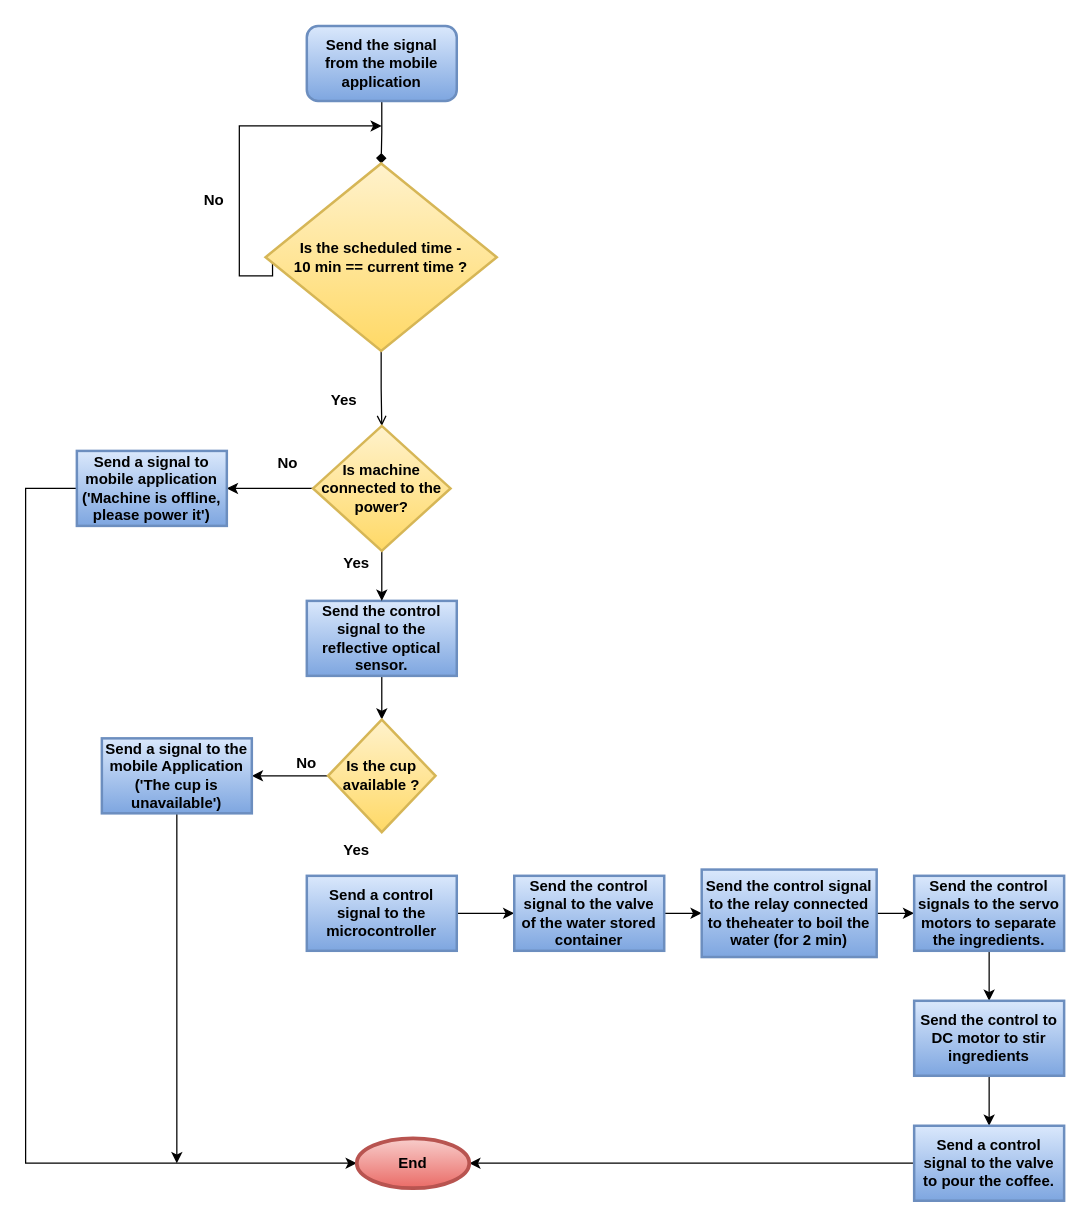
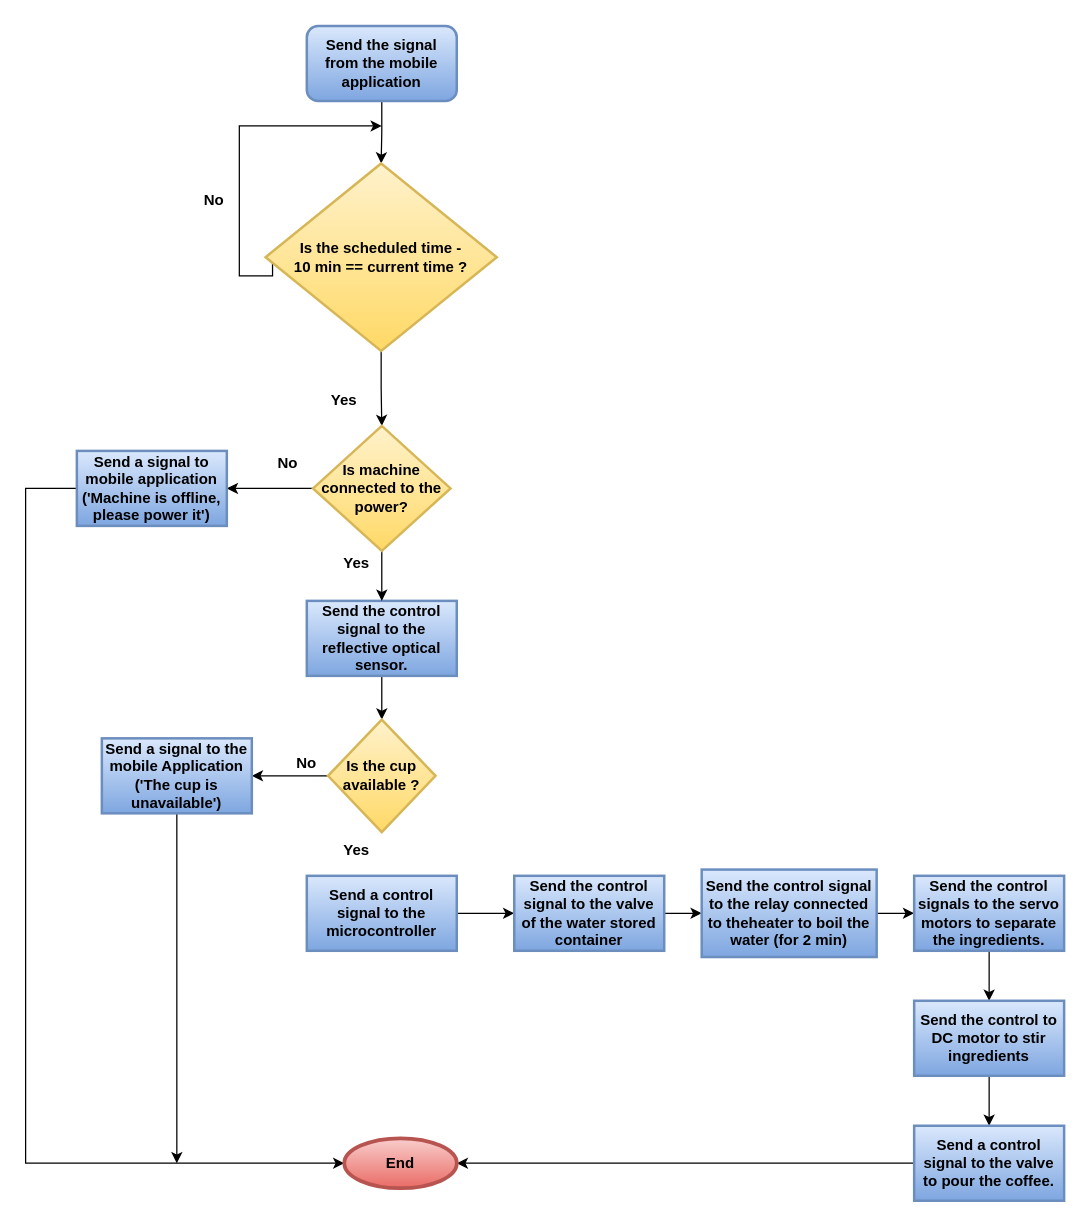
edge "Send the signal from the mobile application" -> "Is the scheduled time - 10 min == current time ?": arrowhead diamond -> classic
edge "Is the scheduled time - 10 min == current time ?" -> "Is machine connected to the power?": arrowhead open -> classic
node "End": moved (413, 1163) -> (401, 1163)
